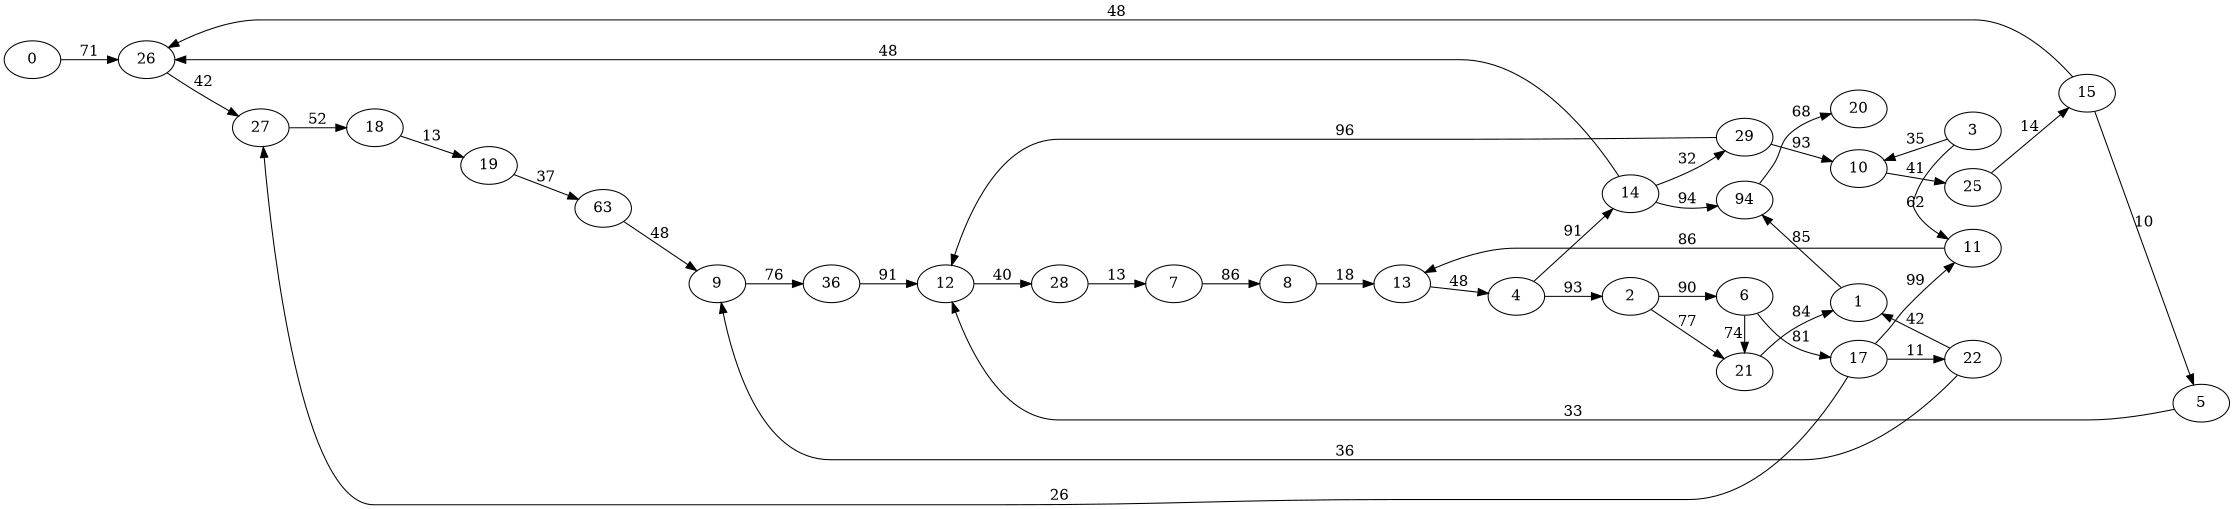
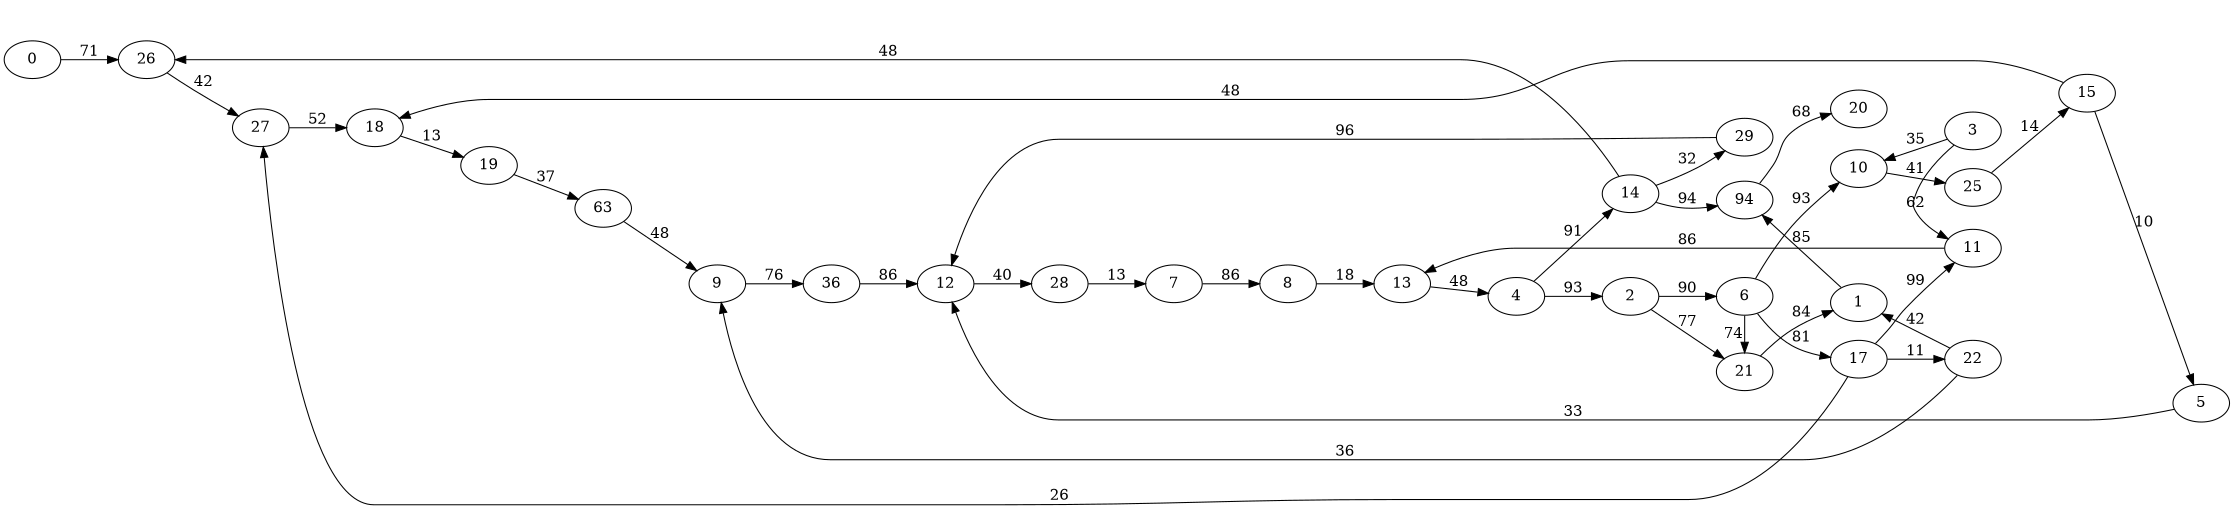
edge "15" -> "26": now "15" -> "18"
edge "29" -> "10": now "6" -> "10"
edge "36" -> "12": label "91" -> "86"
